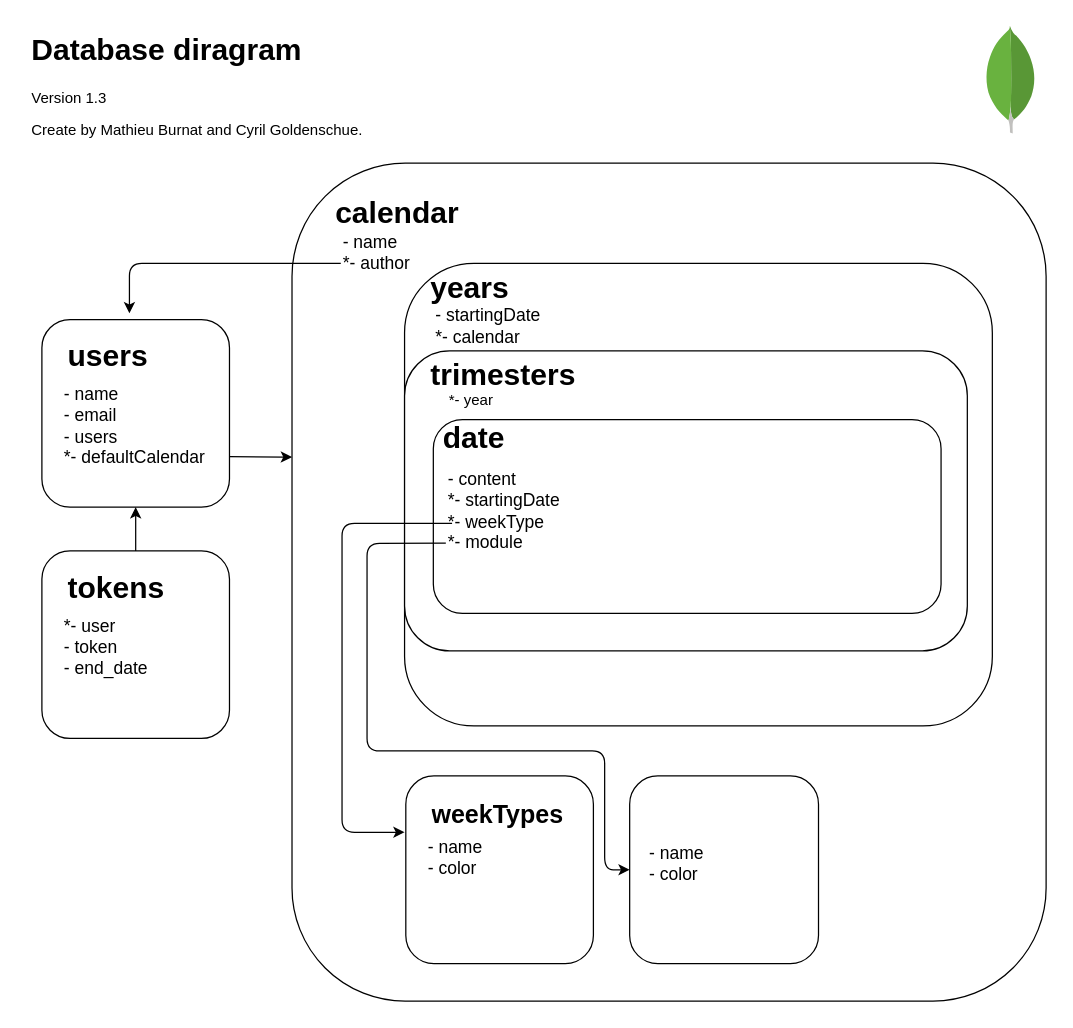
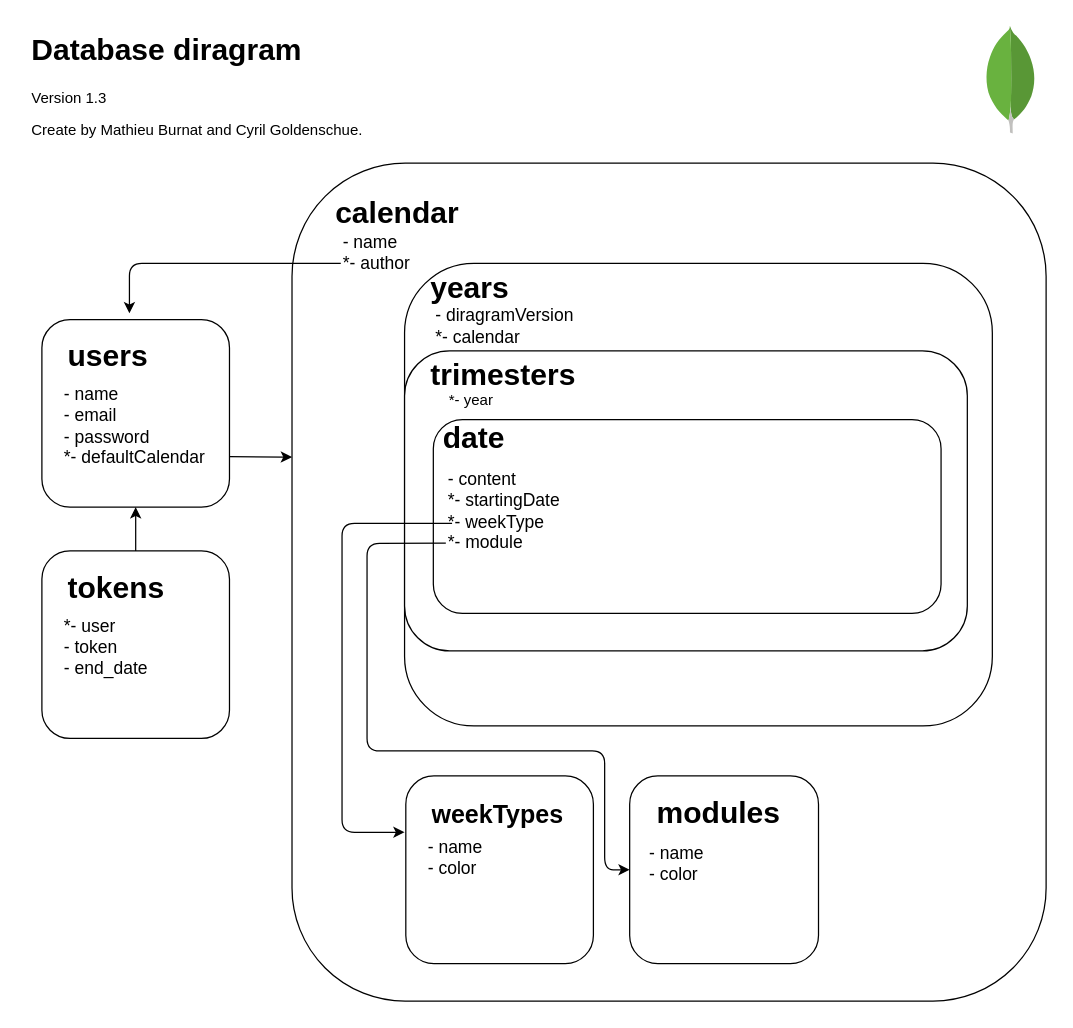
node "- startingDate *- calendar": label "- startingDate *- calendar" -> "- diragramVersion *- calendar"
node "- name - email - users *- defaultCalendar": label "- name - email - users *- defaultCalendar" -> "- name - email - password *- defaultCalendar"
node "modules": added
